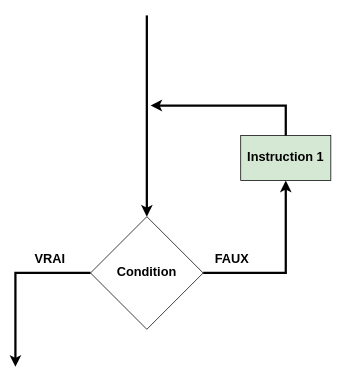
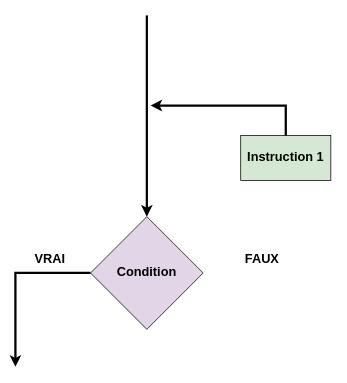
node "FAUX": moved (240, 258) -> (270, 258)
edge "Condition" -> "Instruction 1": removed
node "Condition": fillcolor #ffffff -> #e1d5e7
